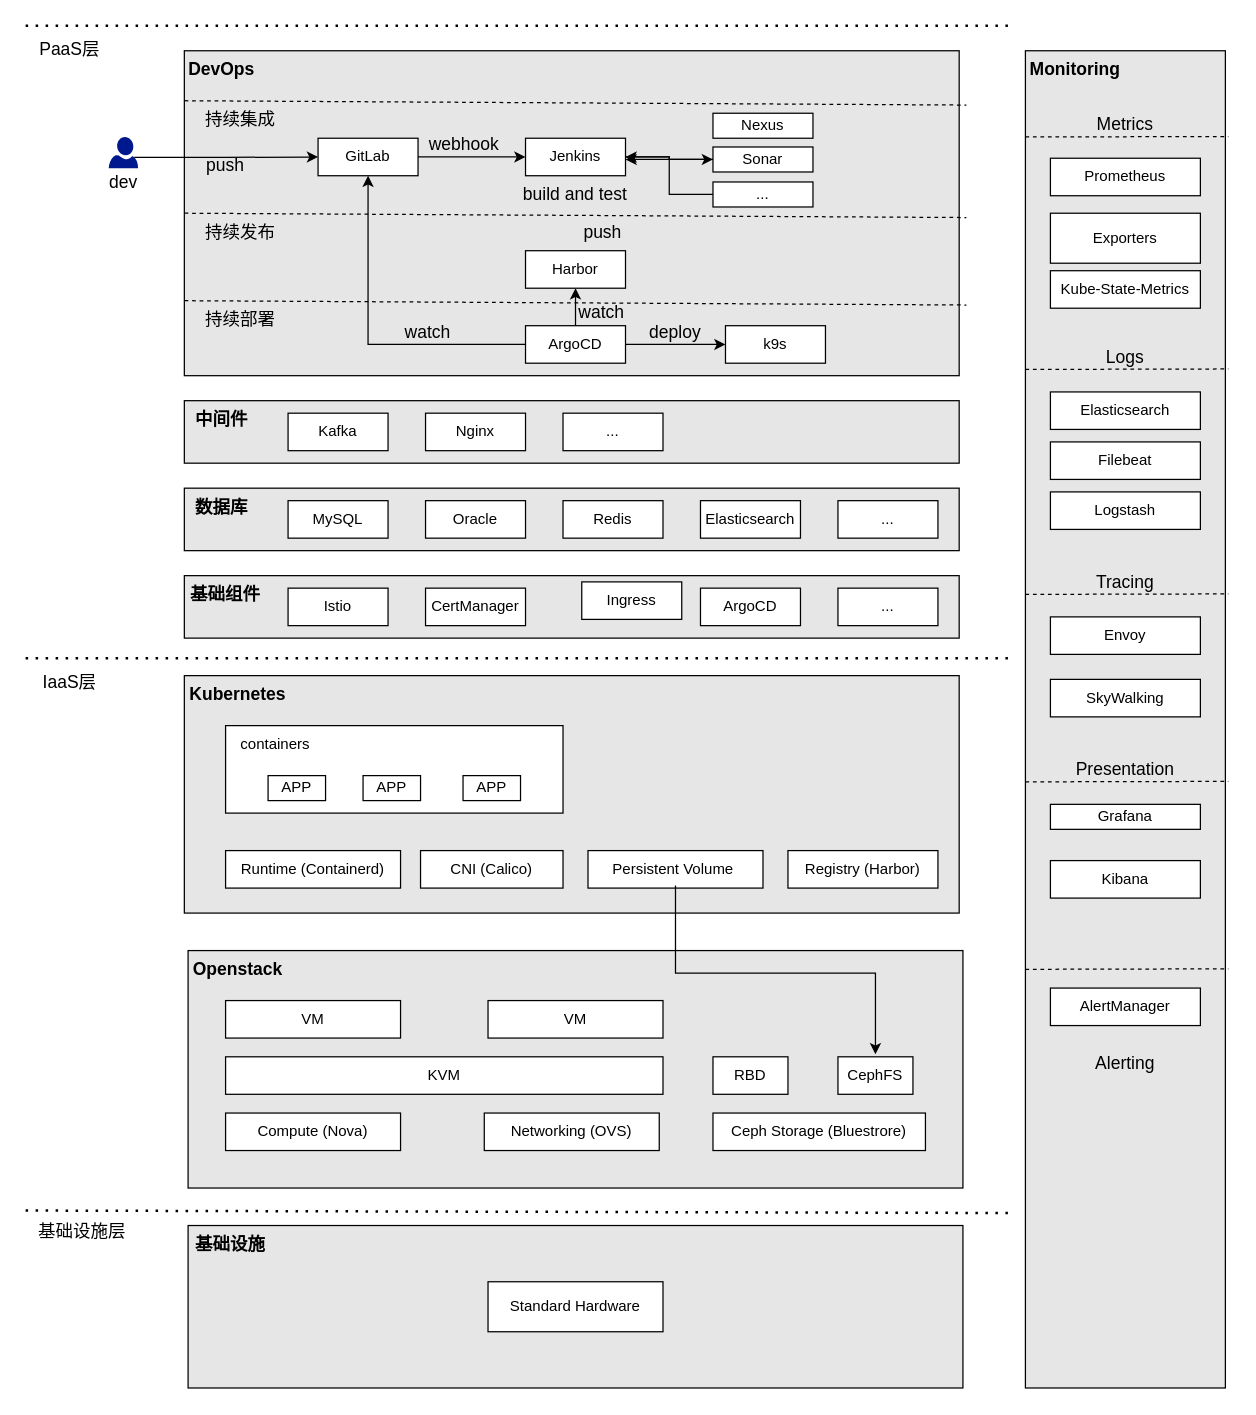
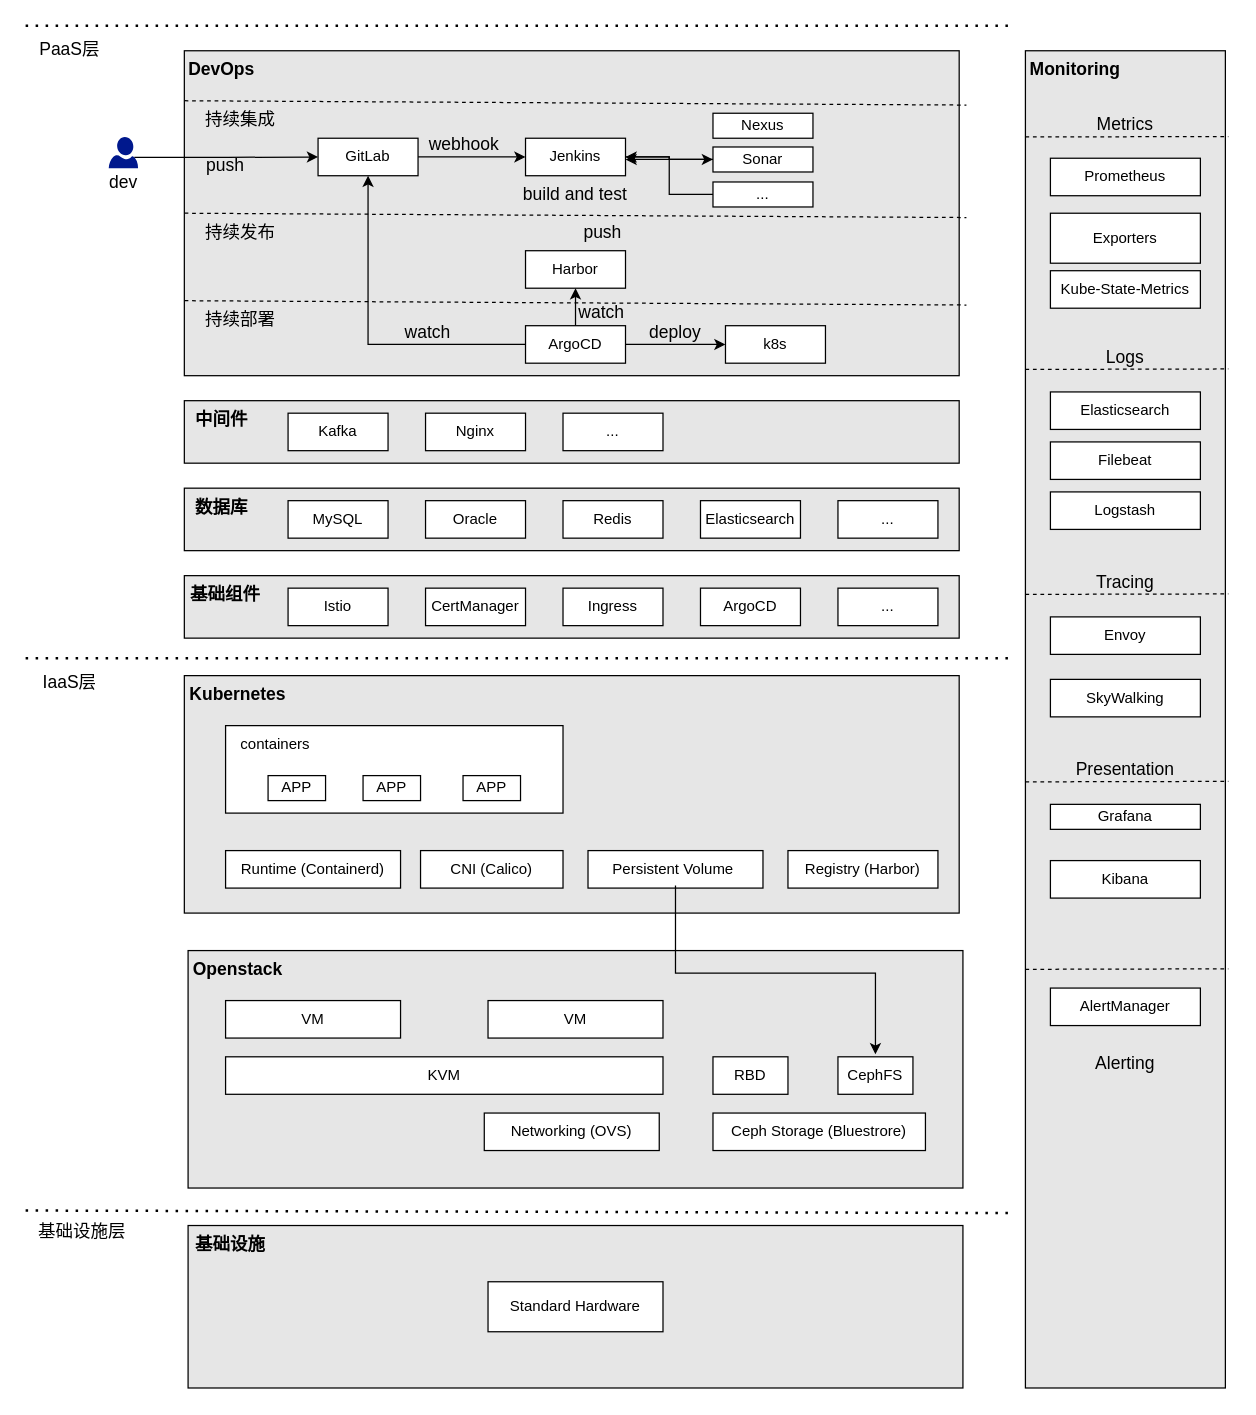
node "k9s": label "k9s" -> "k8s"
node "Ingress": moved (632, 601) -> (613, 607)
node "Compute (Nova)": removed
